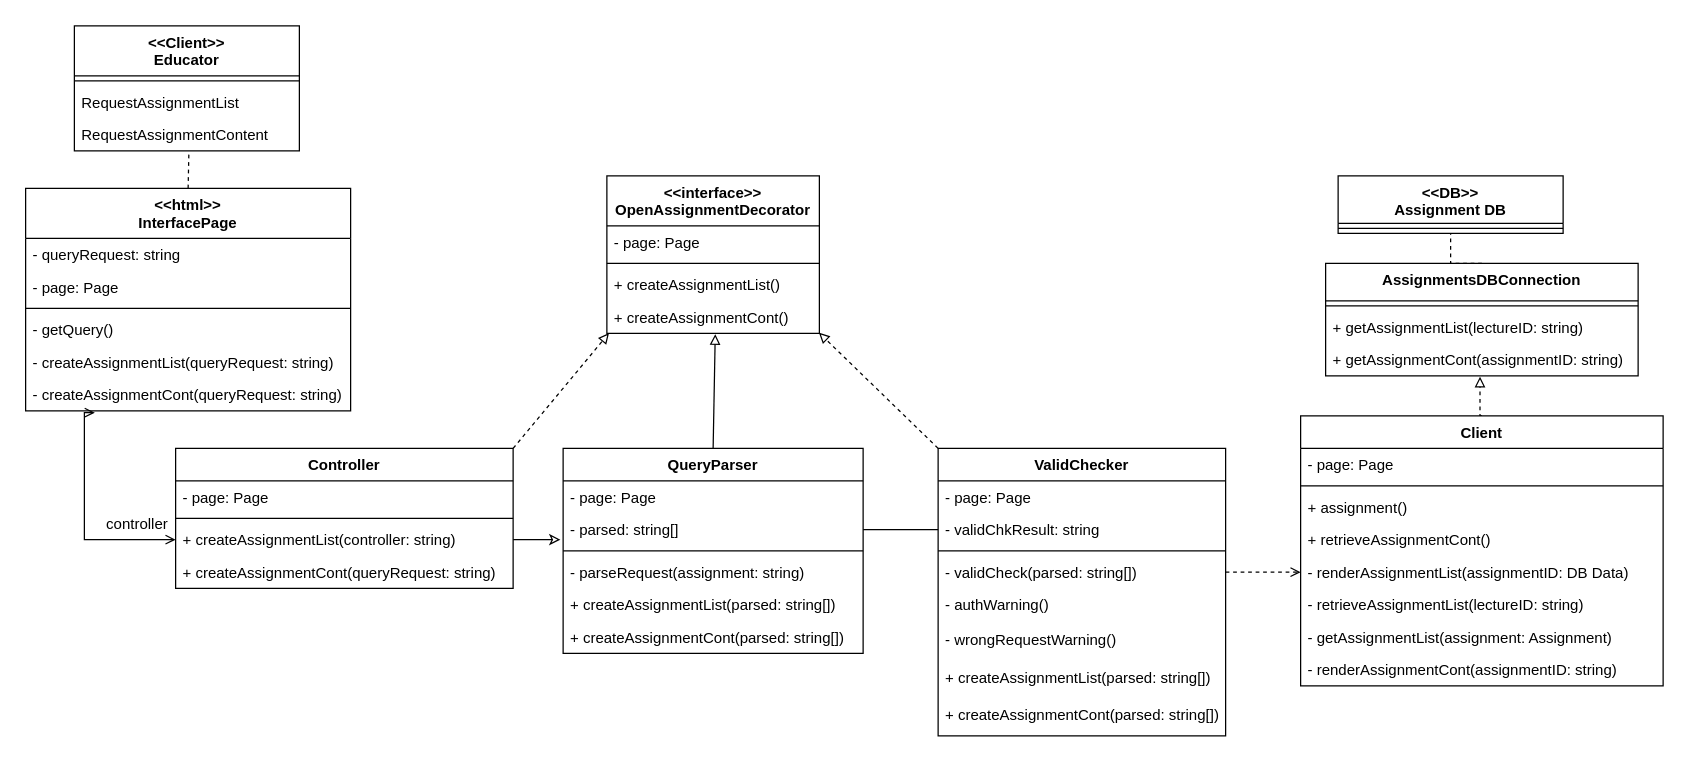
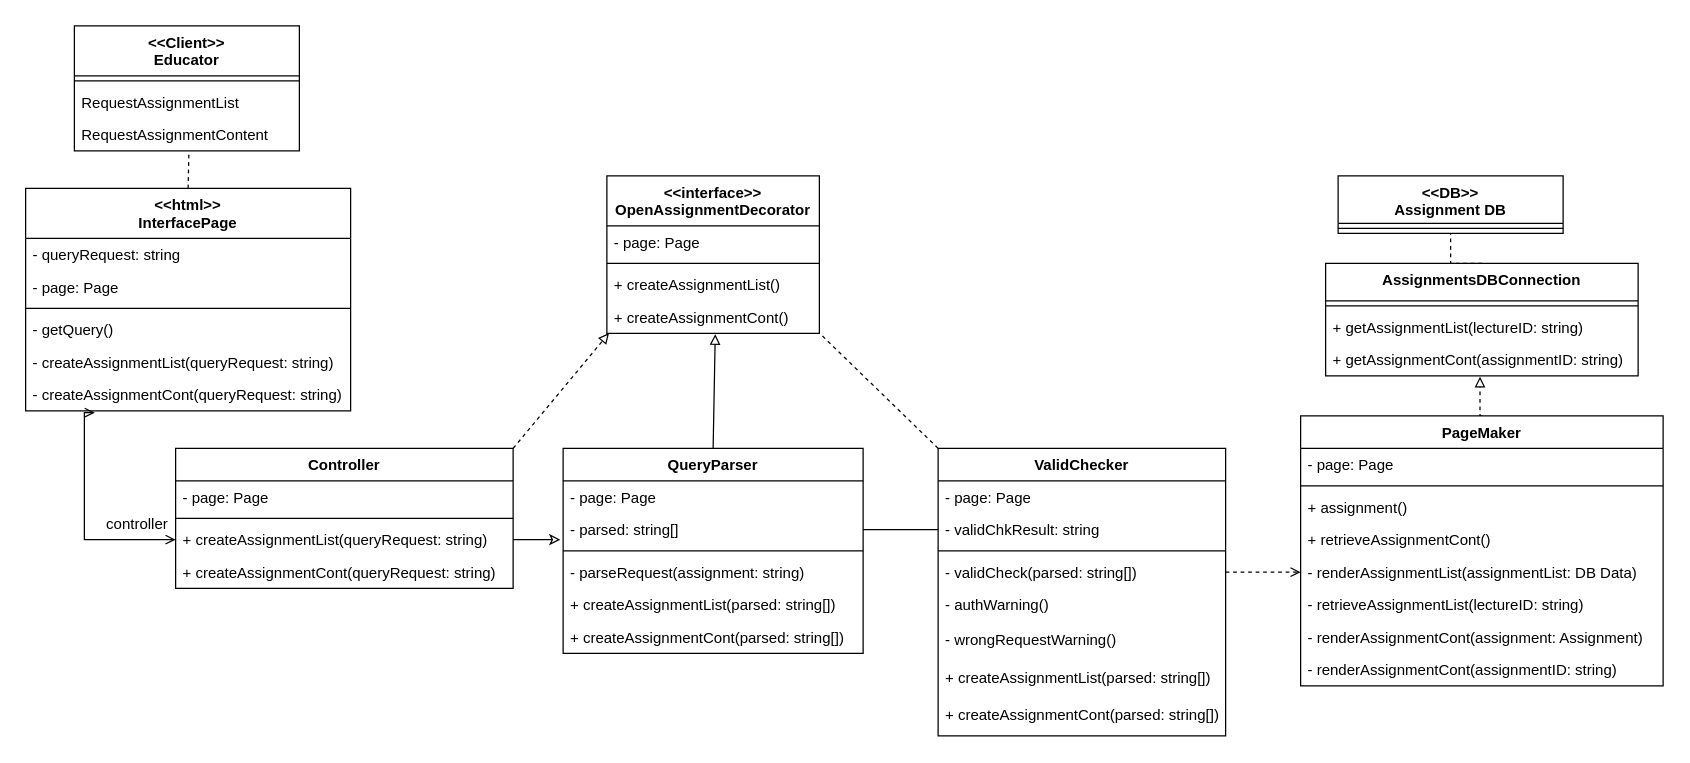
edge "ValidChecker" -> "+ createAssignmentCont()": arrowhead block -> none
node "Client": label "Client" -> "PageMaker"
node "+ createAssignmentList(controller: string)": label "+ createAssignmentList(controller: string)" -> "+ createAssignmentList(queryRequest: string)"
node "- renderAssignmentList(assignmentID: DB Data)": label "- renderAssignmentList(assignmentID: DB Data)" -> "- renderAssignmentList(assignmentList: DB Data)"
node "- getAssignmentList(assignment: Assignment)": label "- getAssignmentList(assignment: Assignment)" -> "- renderAssignmentCont(assignment: Assignment)"
